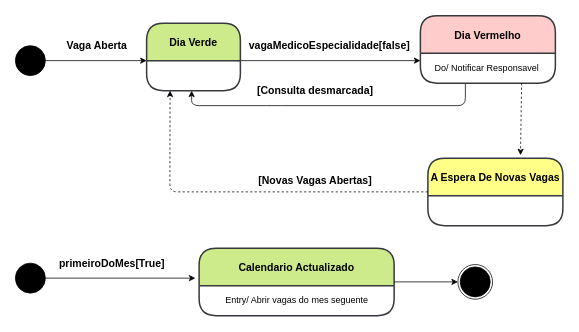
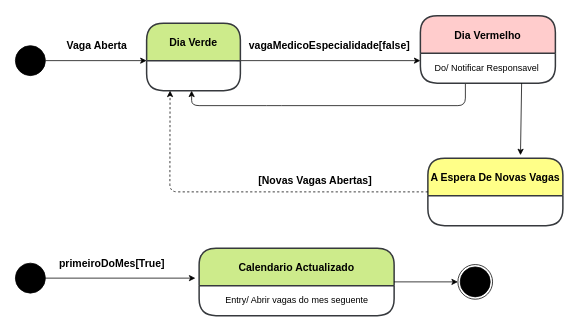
node "[Consulta desmarcada]": removed
edge "Dia Vermelho" -> "A Espera De Novas Vagas": style dashed -> solid
